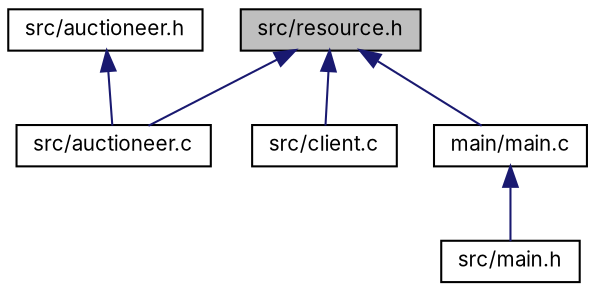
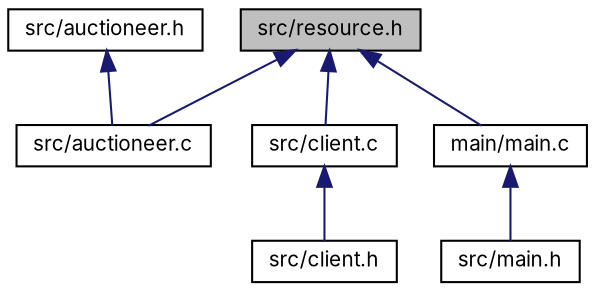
node "src/client.h": added
